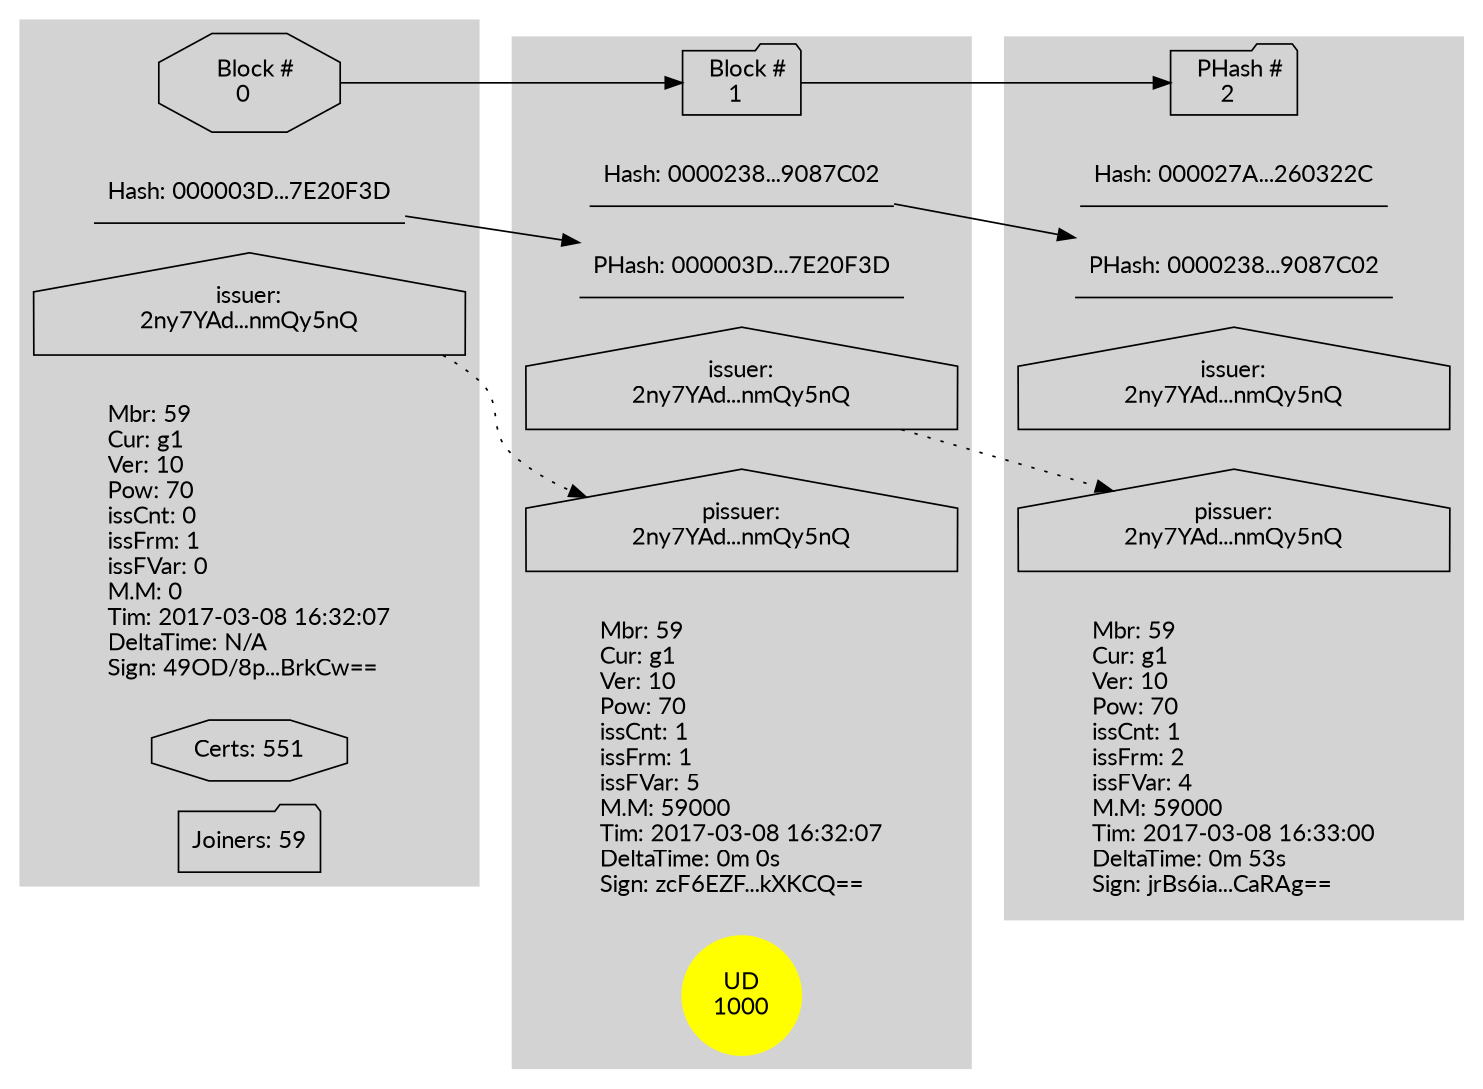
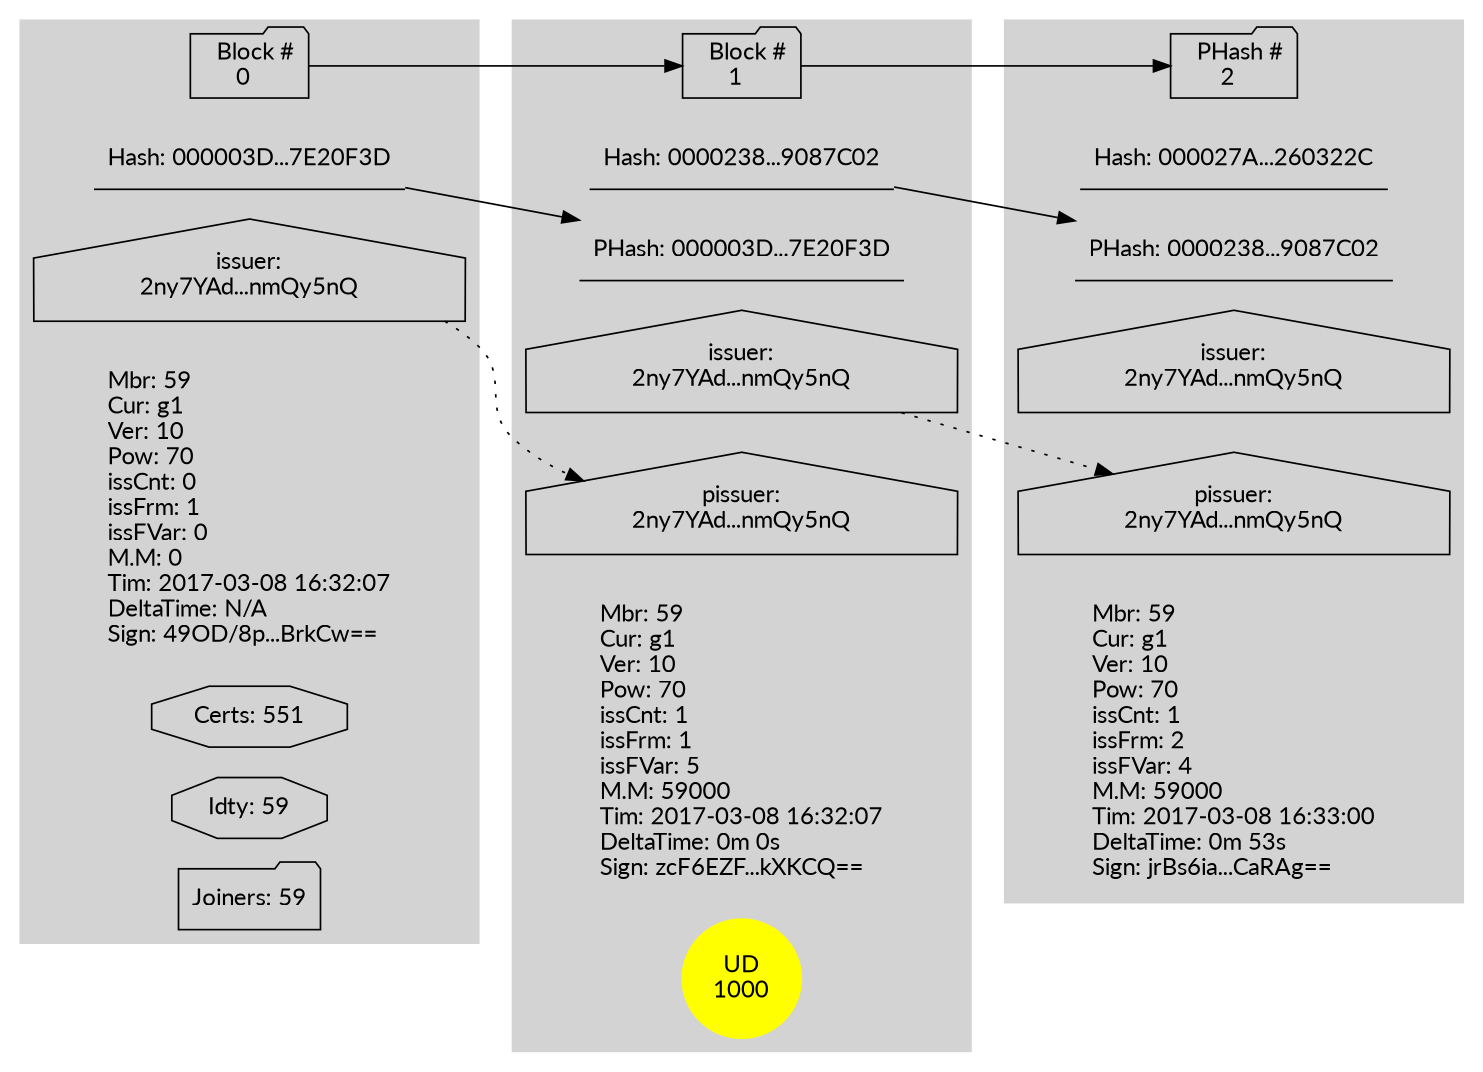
node "Block # 0": shape octagon -> folder
node "Idty: 59": added
